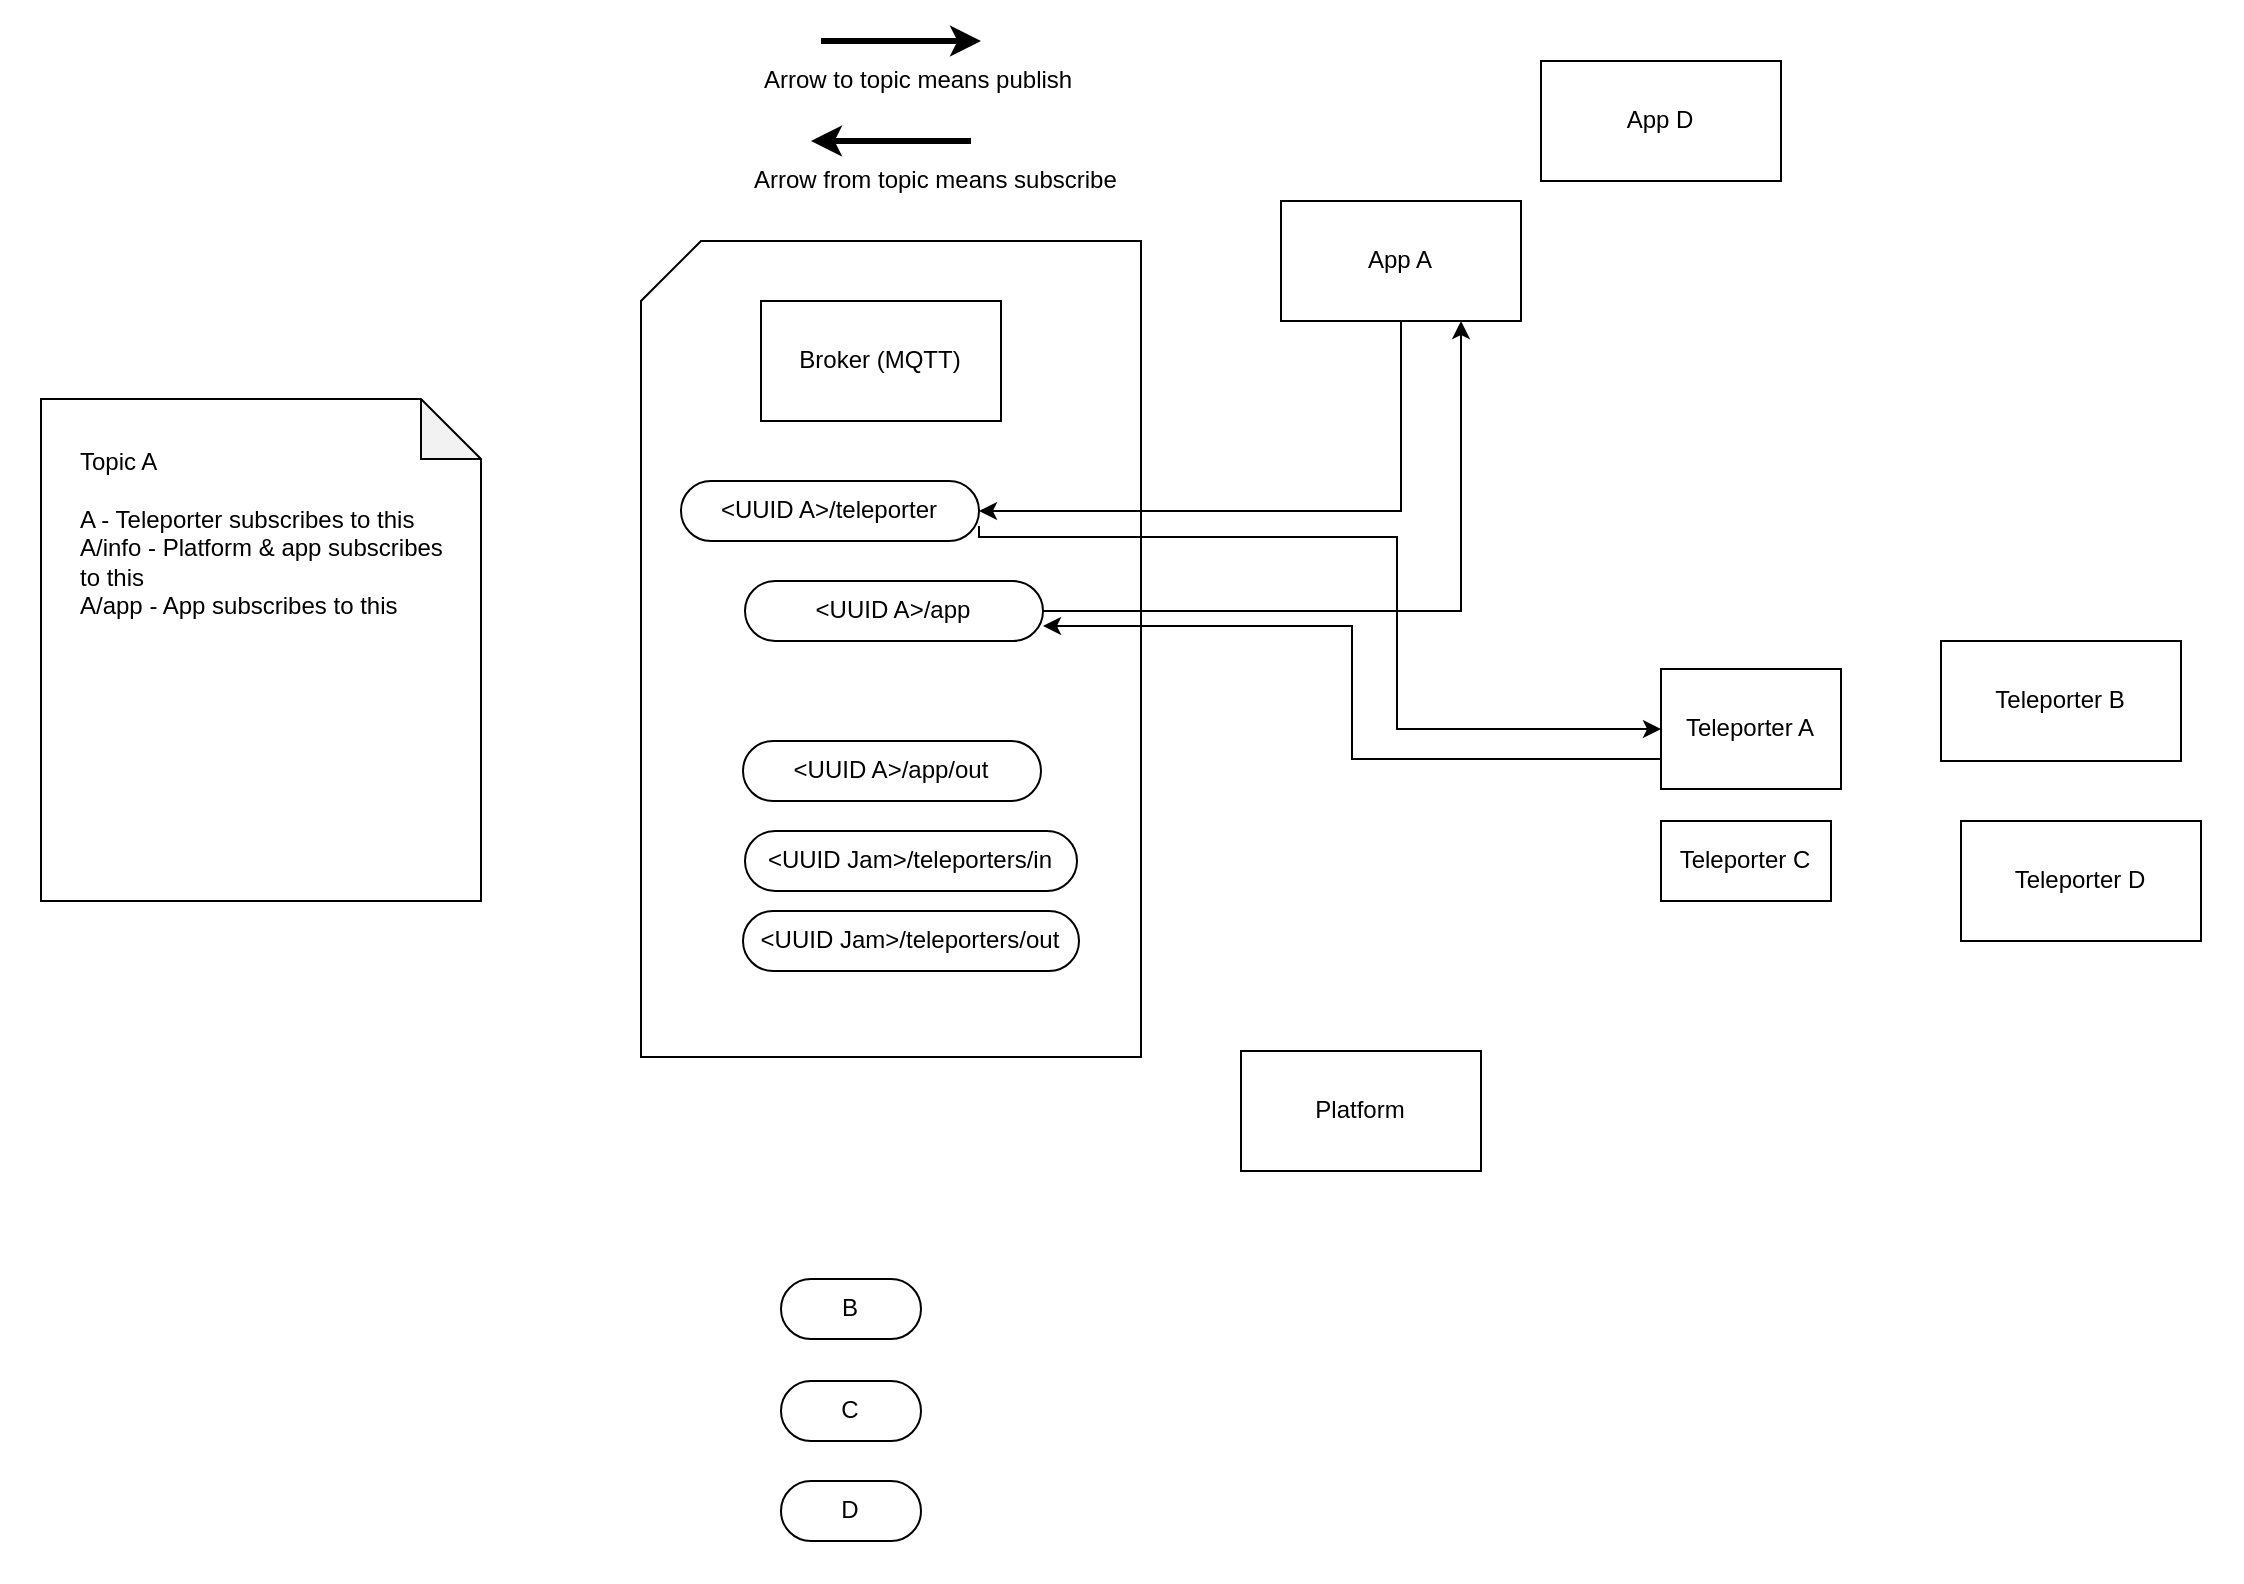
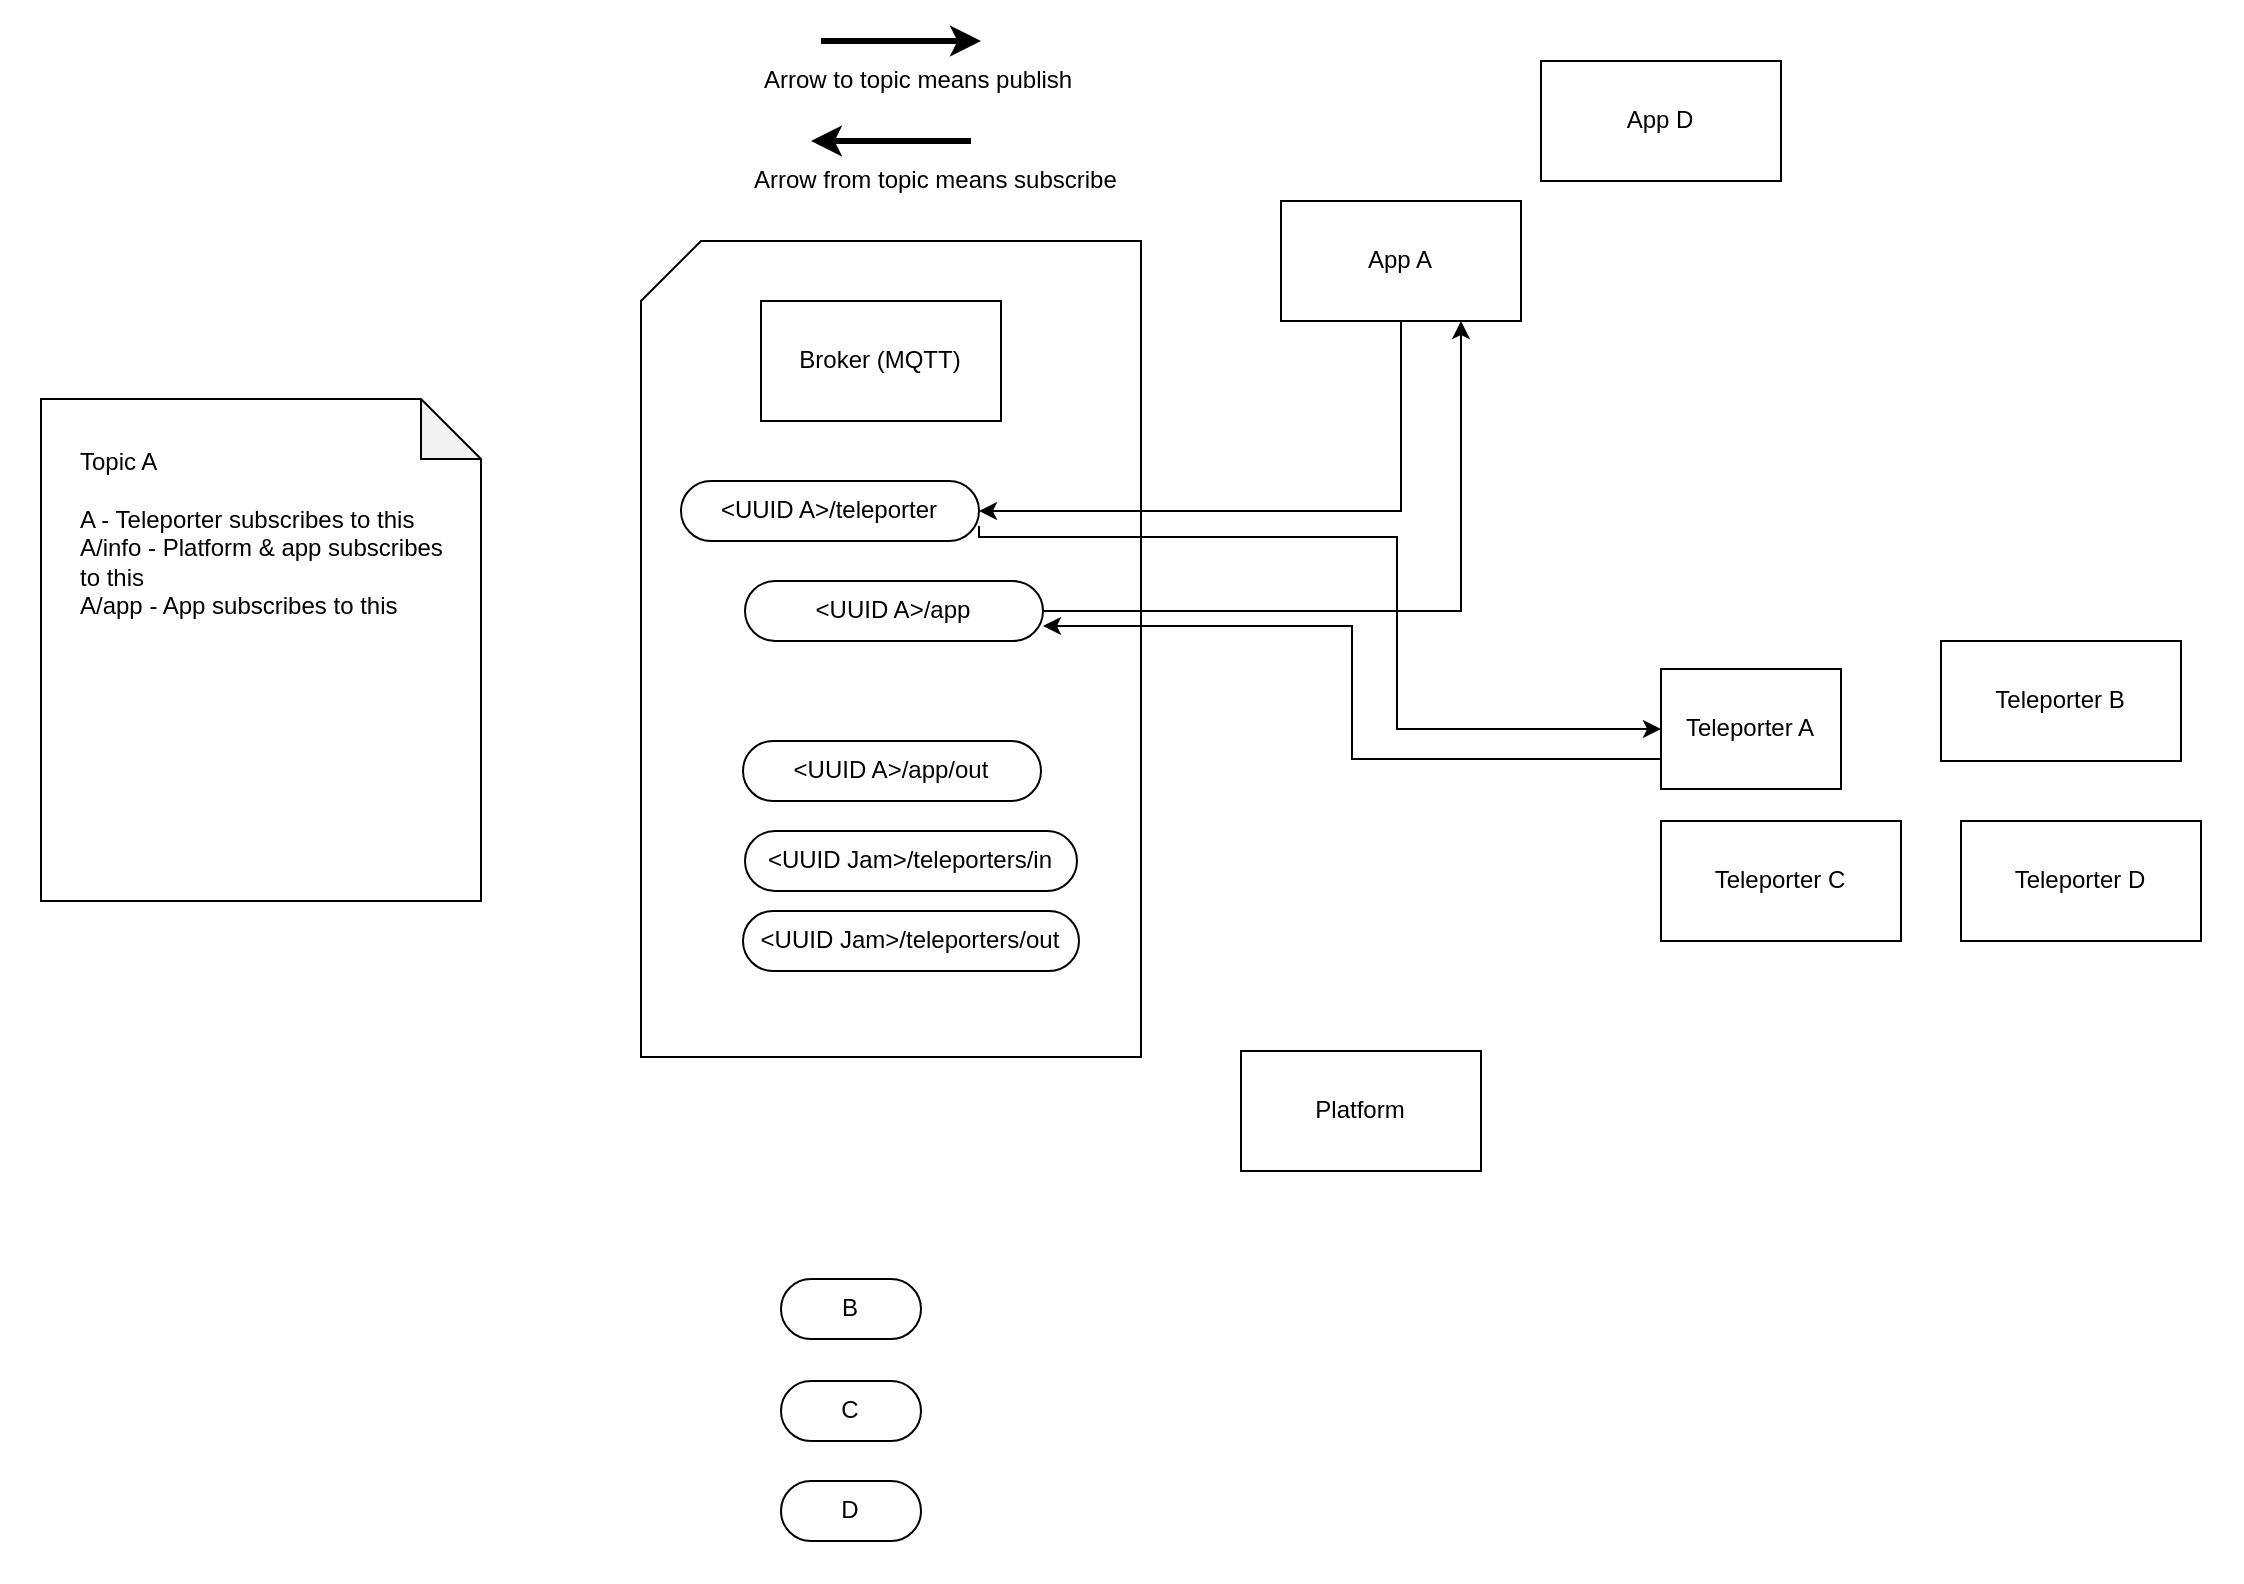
node "Teleporter C": size 170x80 -> 240x120
